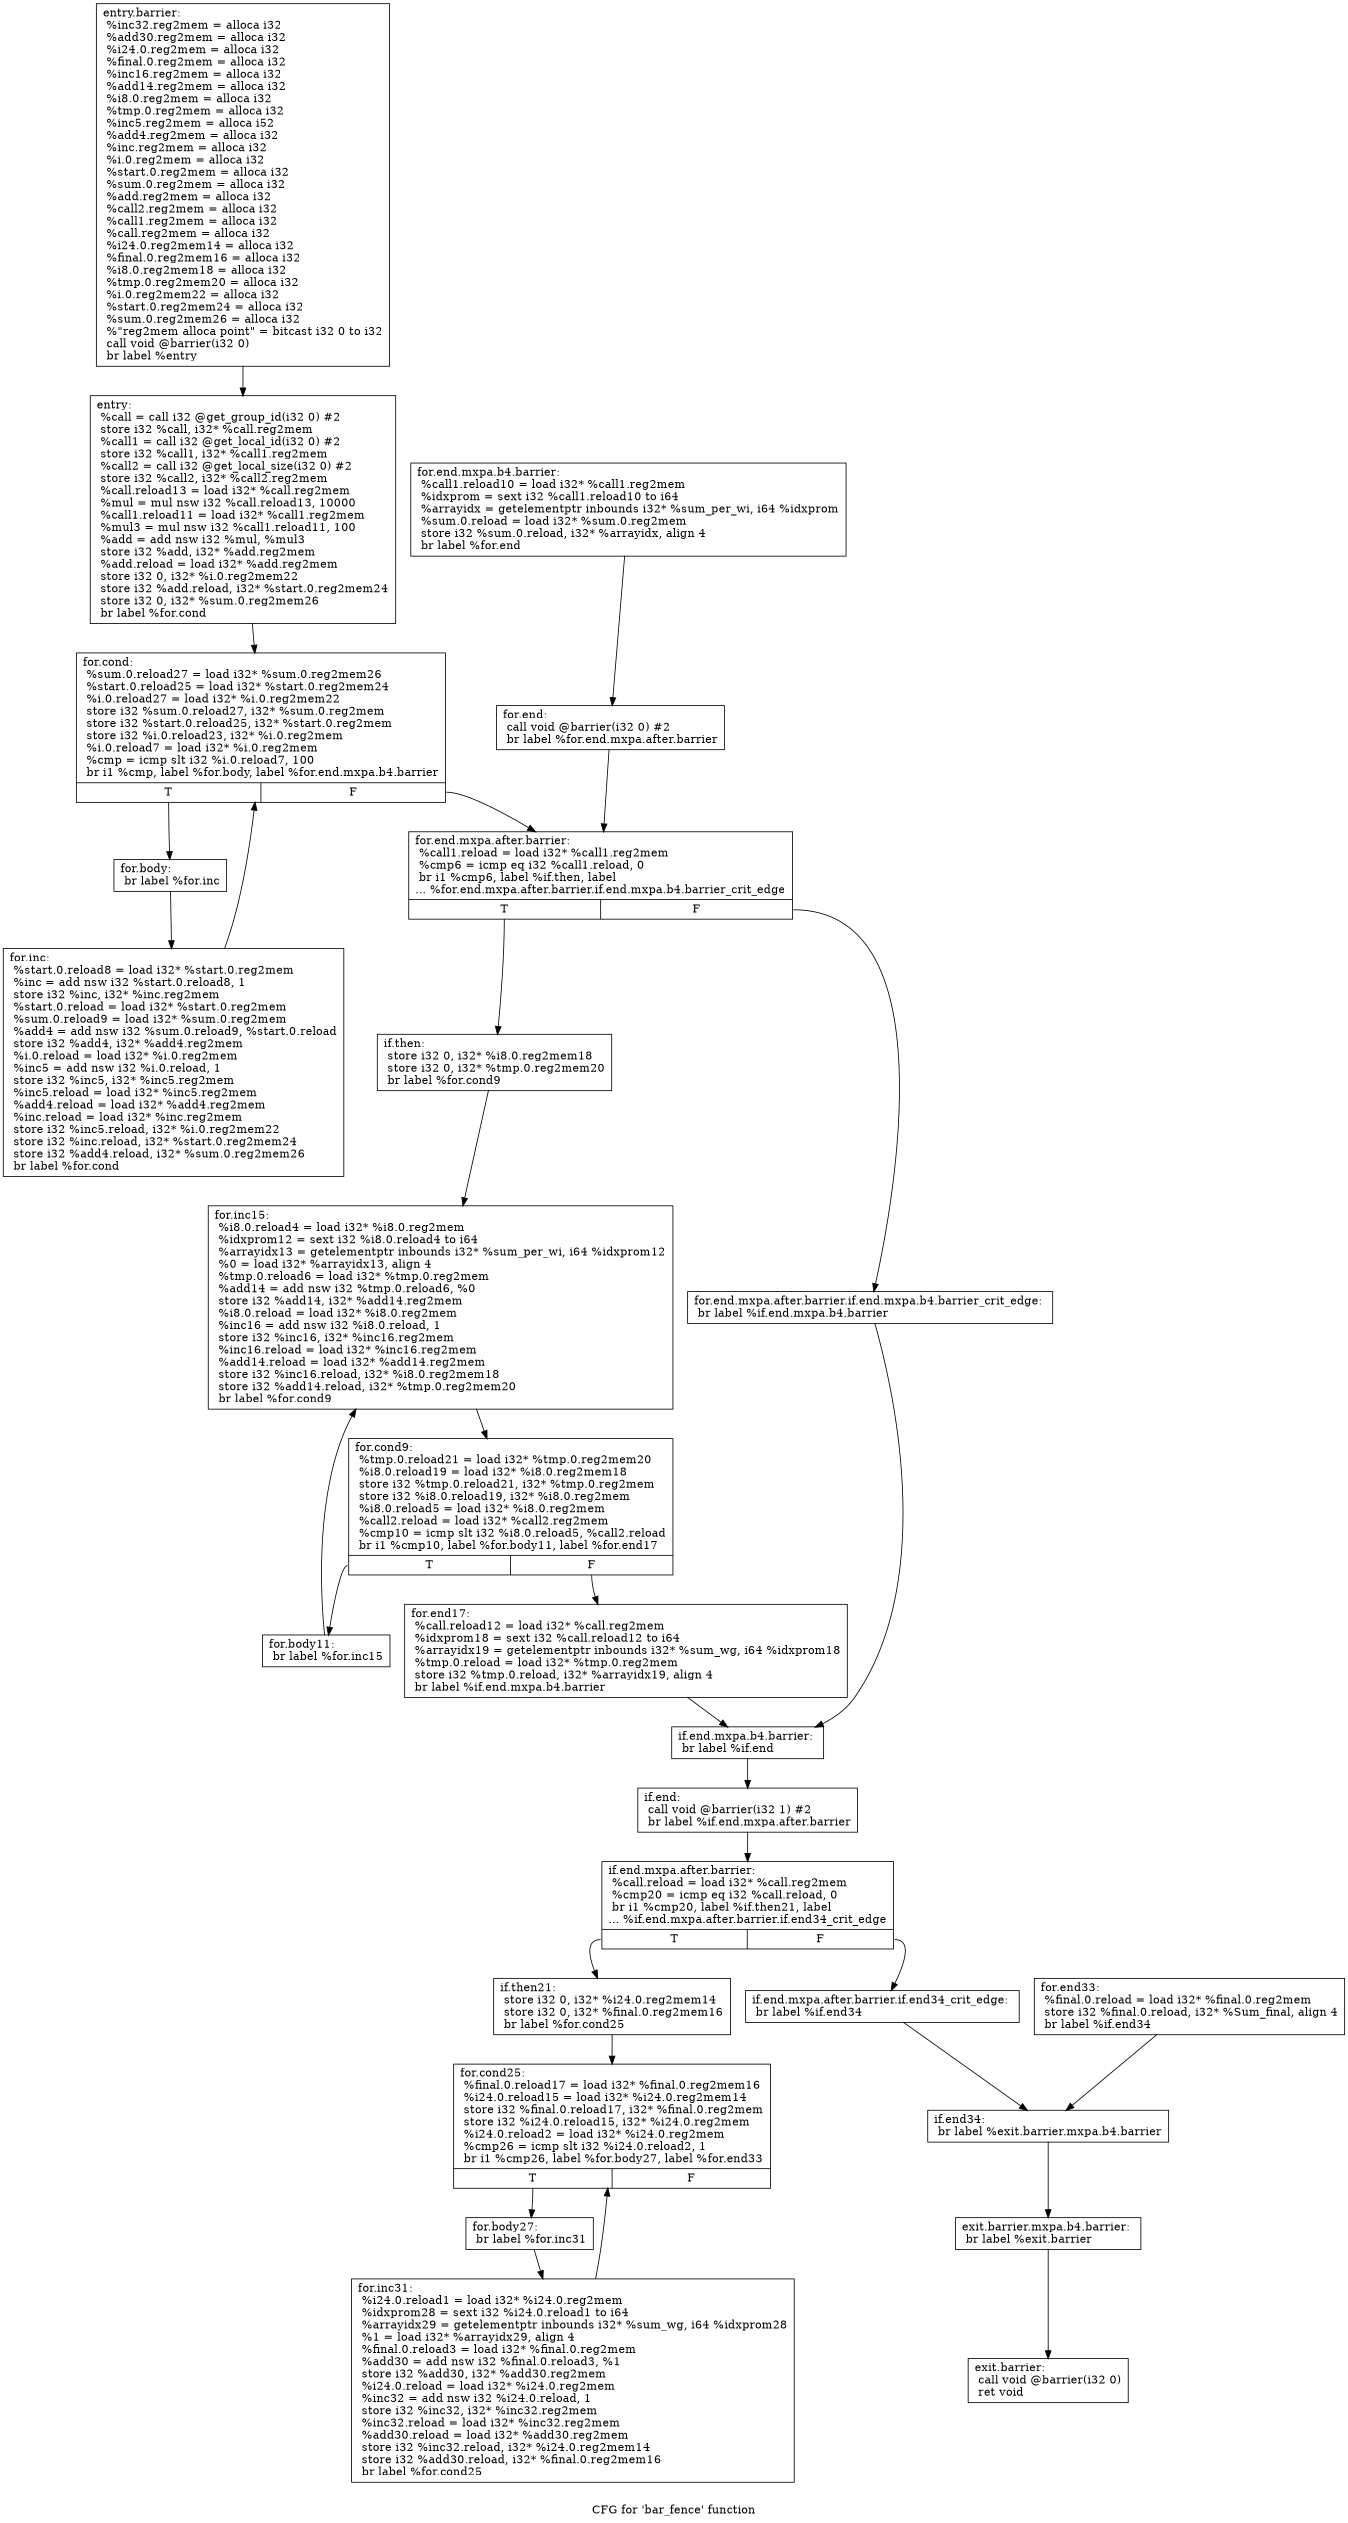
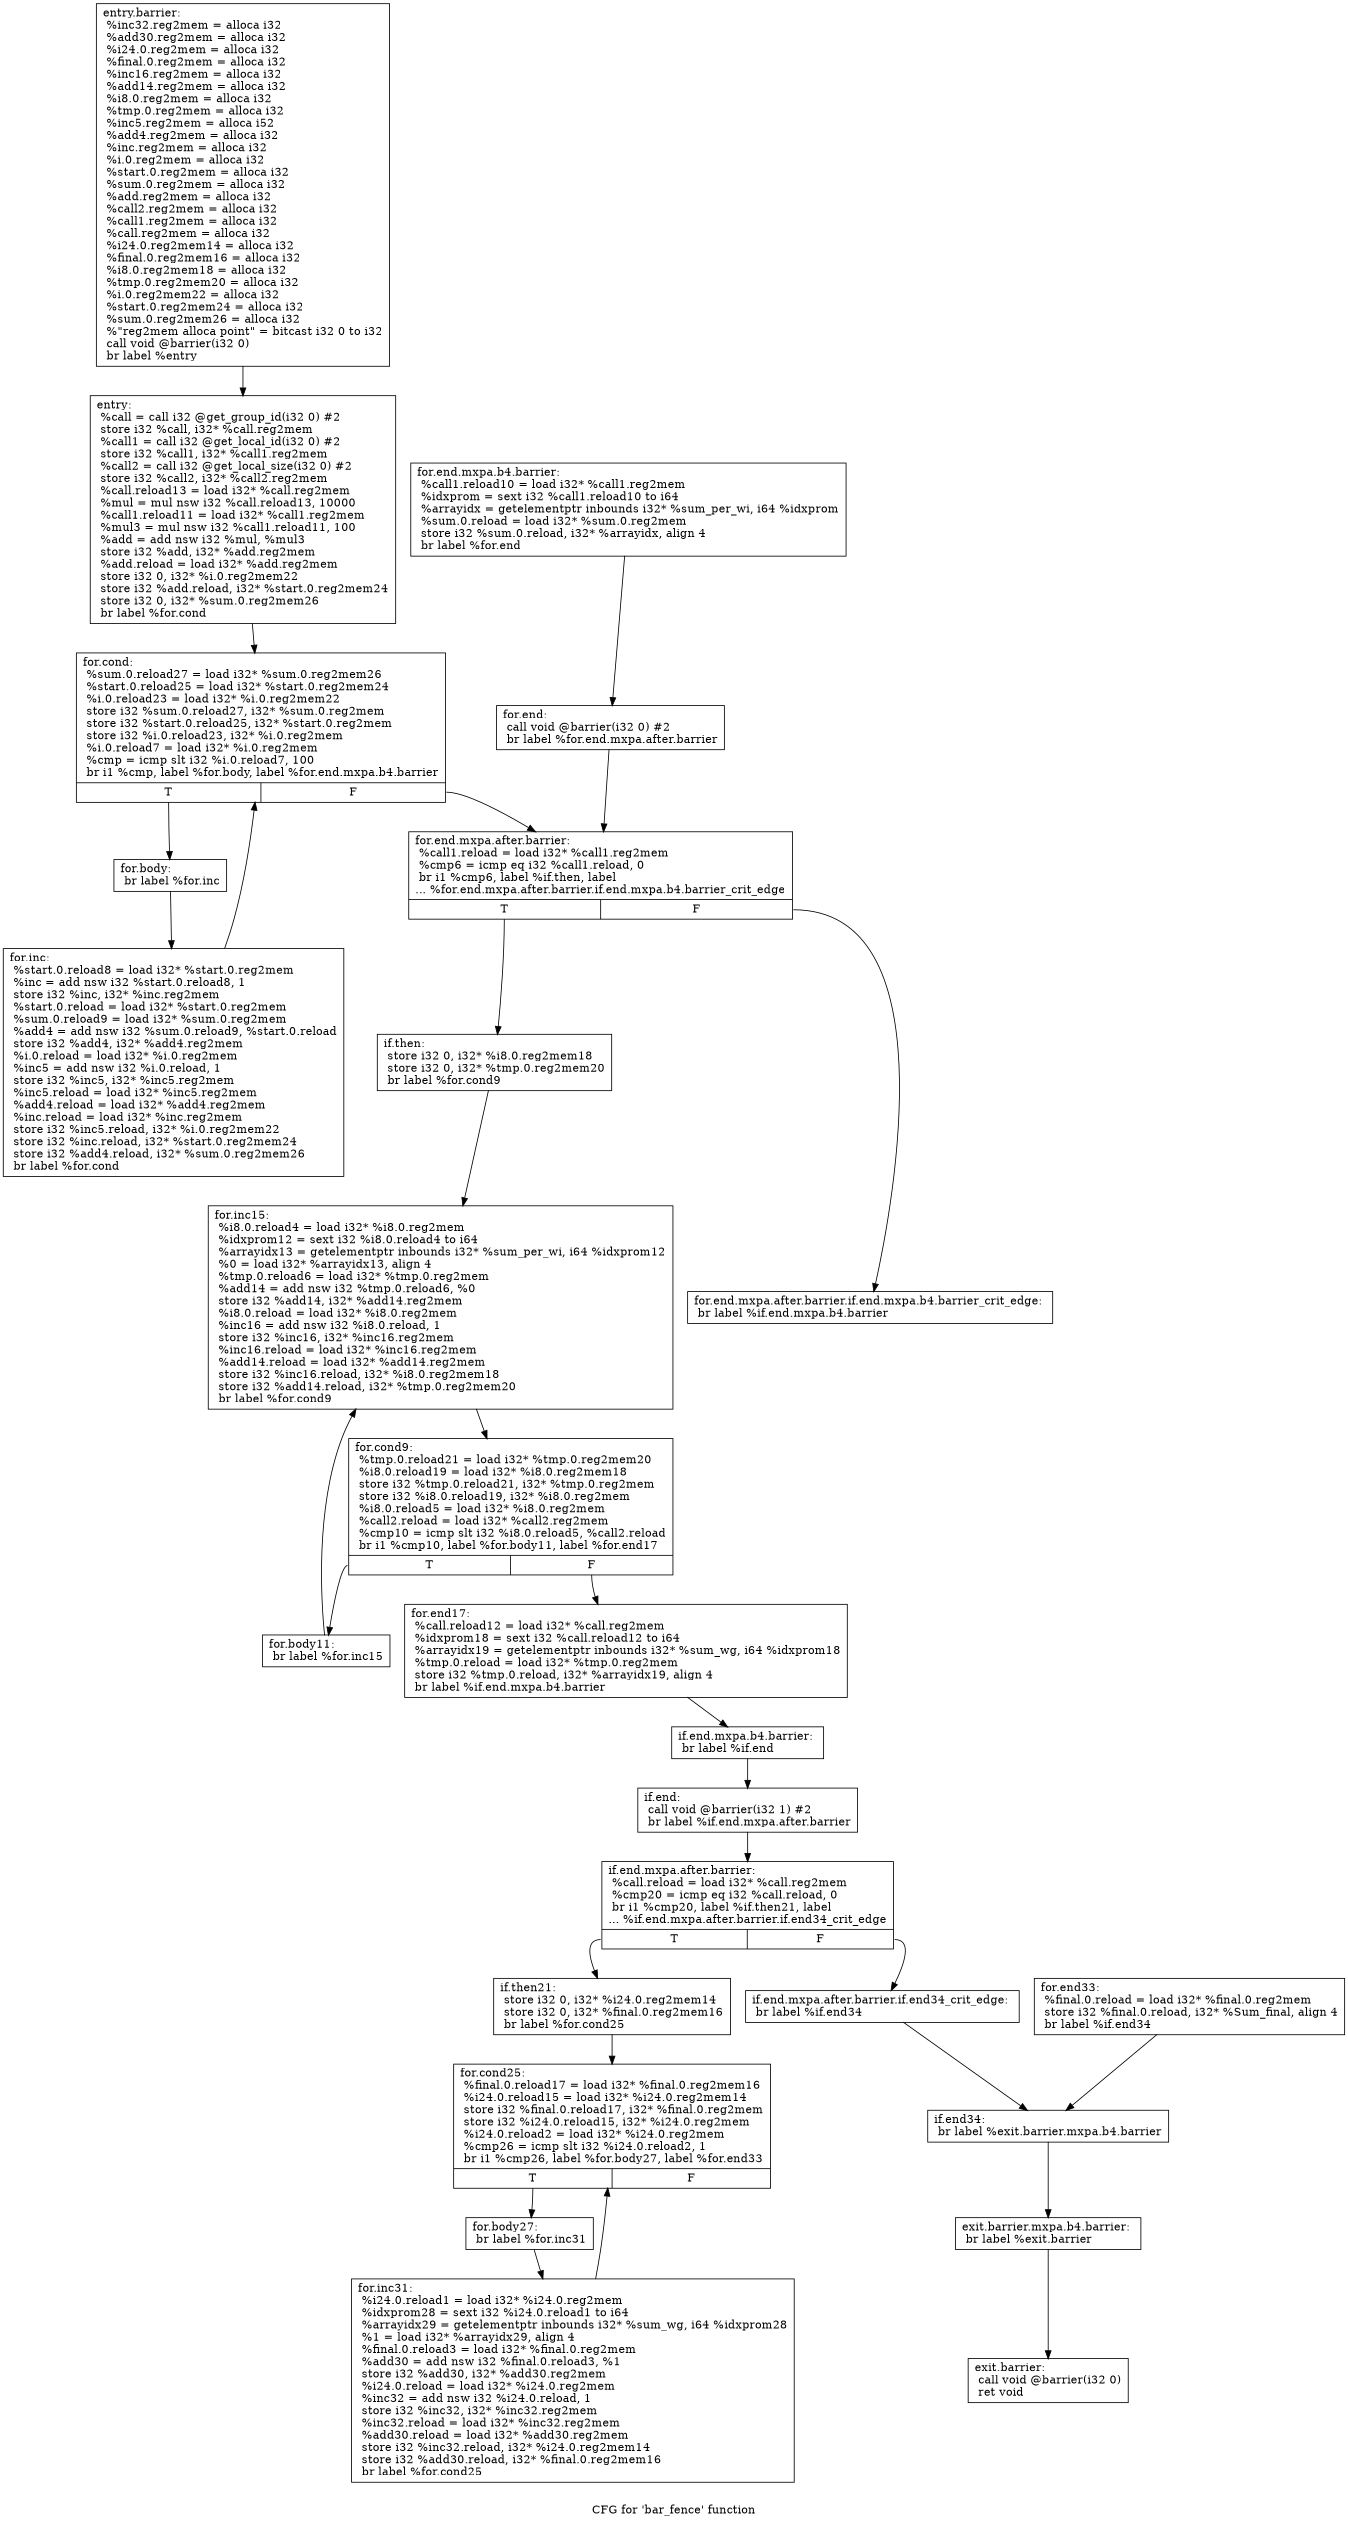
node "for.cond:": text "%i.0.reload27 = load i32* %i.0.reg2mem22" -> "%i.0.reload23 = load i32* %i.0.reg2mem22"
edge "for.end.mxpa.after.barrier.if.end.mxpa.b4.barrier_crit_edge:" -> "if.end.mxpa.b4.barrier:": removed
